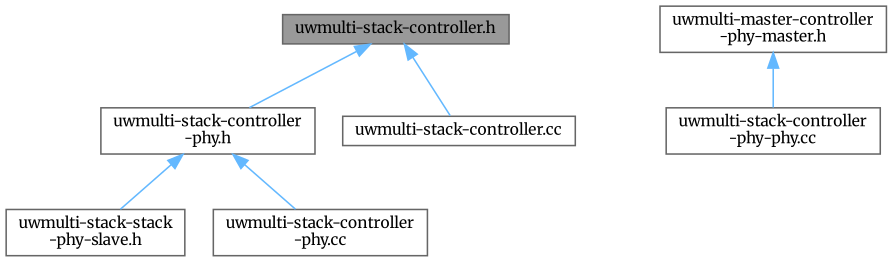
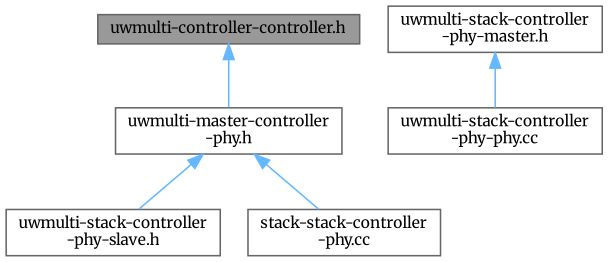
node "uwmulti-stack-controller.h": label "uwmulti-stack-controller.h" -> "uwmulti-controller-controller.h"
node "uwmulti-master-controller -phy-master.h": label "uwmulti-master-controller -phy-master.h" -> "uwmulti-stack-controller -phy-master.h"
node "uwmulti-stack-controller -phy.h": label "uwmulti-stack-controller -phy.h" -> "uwmulti-master-controller -phy.h"
node "uwmulti-stack-controller.cc": removed
node "uwmulti-stack-stack -phy-slave.h": label "uwmulti-stack-stack -phy-slave.h" -> "uwmulti-stack-controller -phy-slave.h"
node "uwmulti-stack-controller -phy.cc": label "uwmulti-stack-controller -phy.cc" -> "stack-stack-controller -phy.cc"
